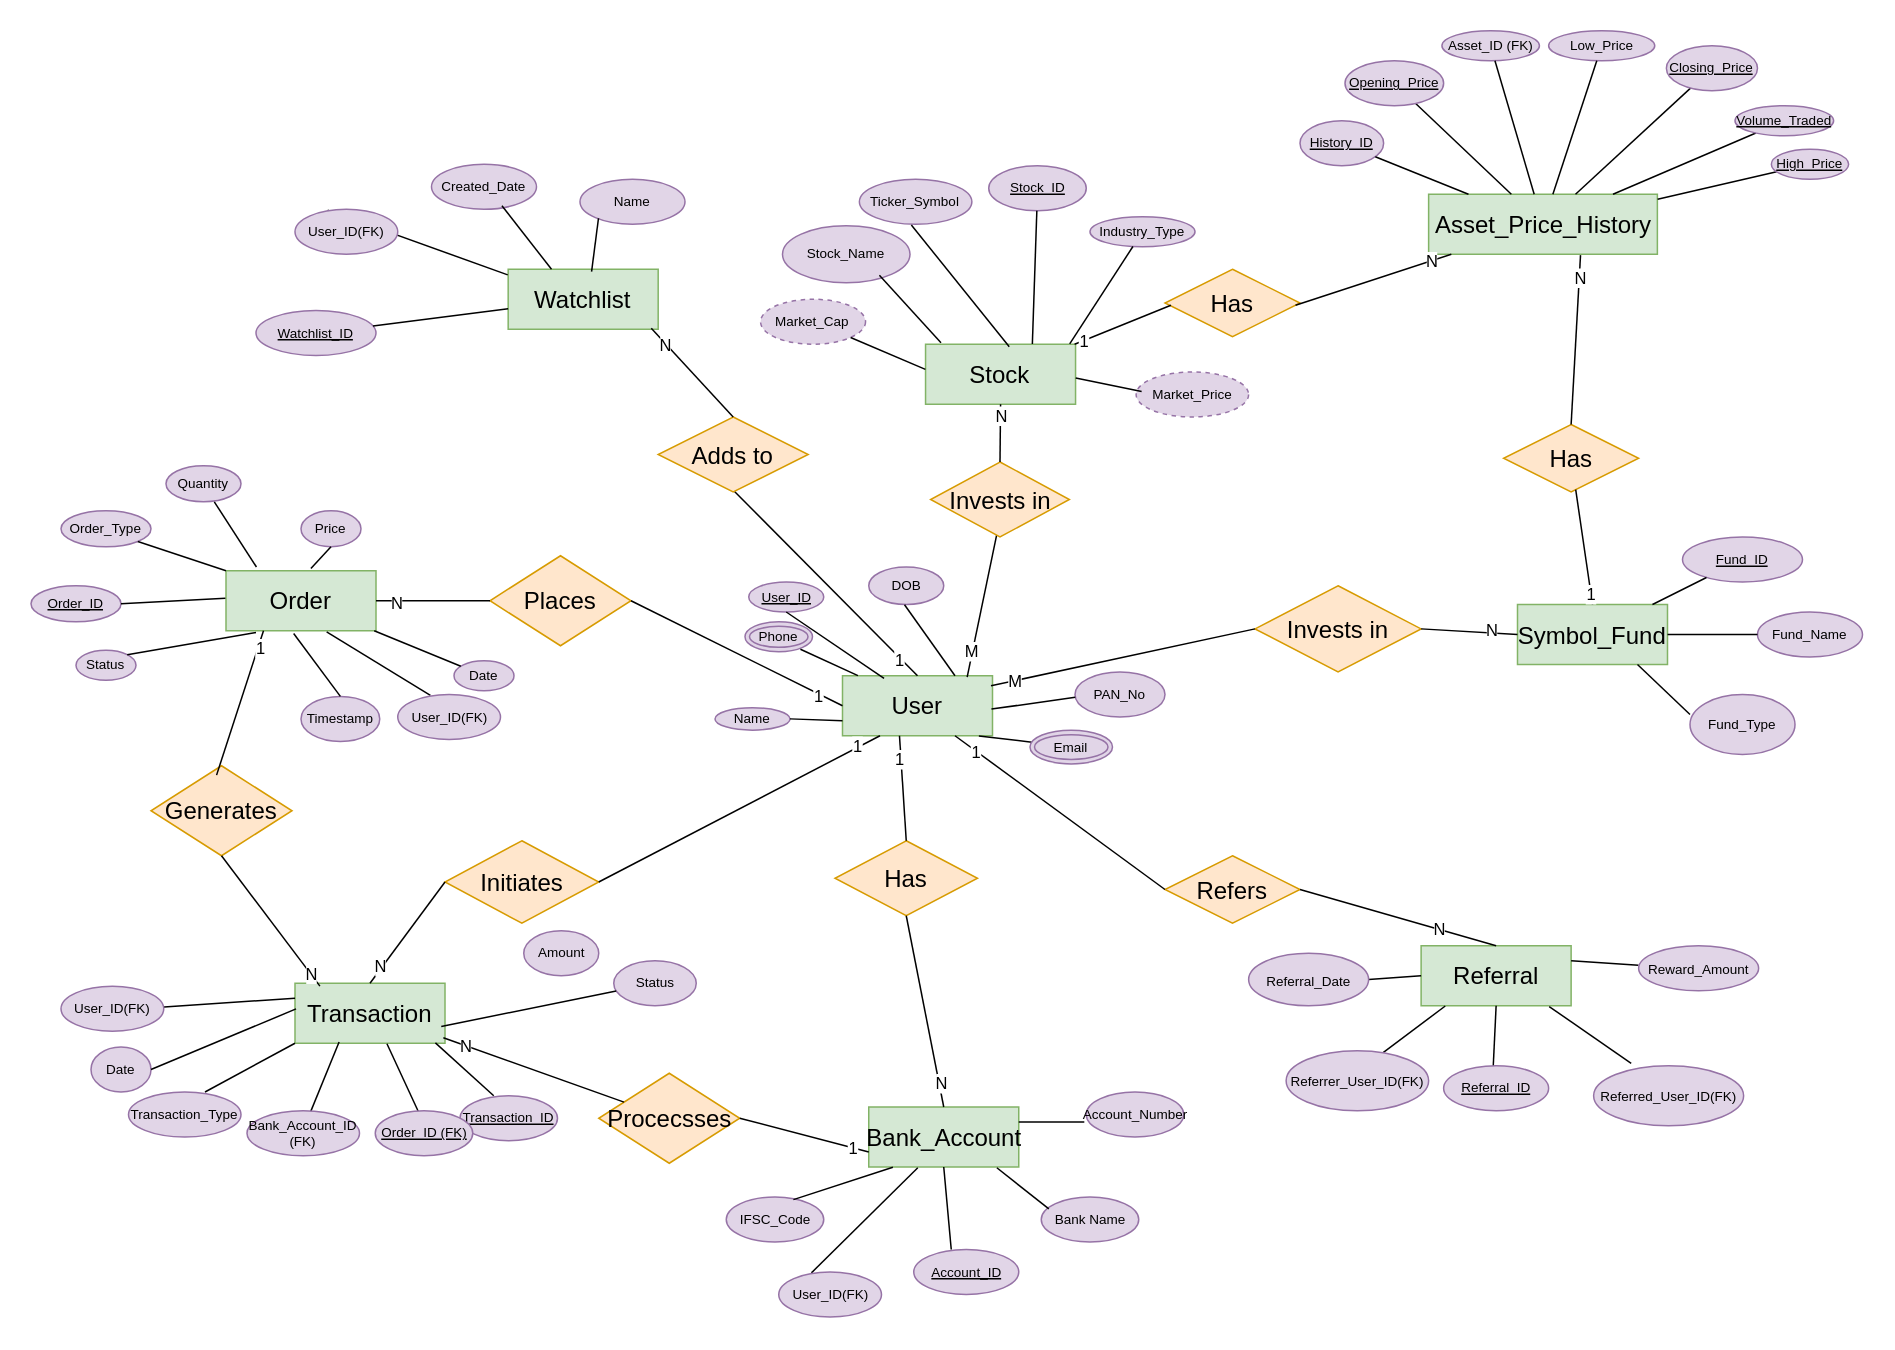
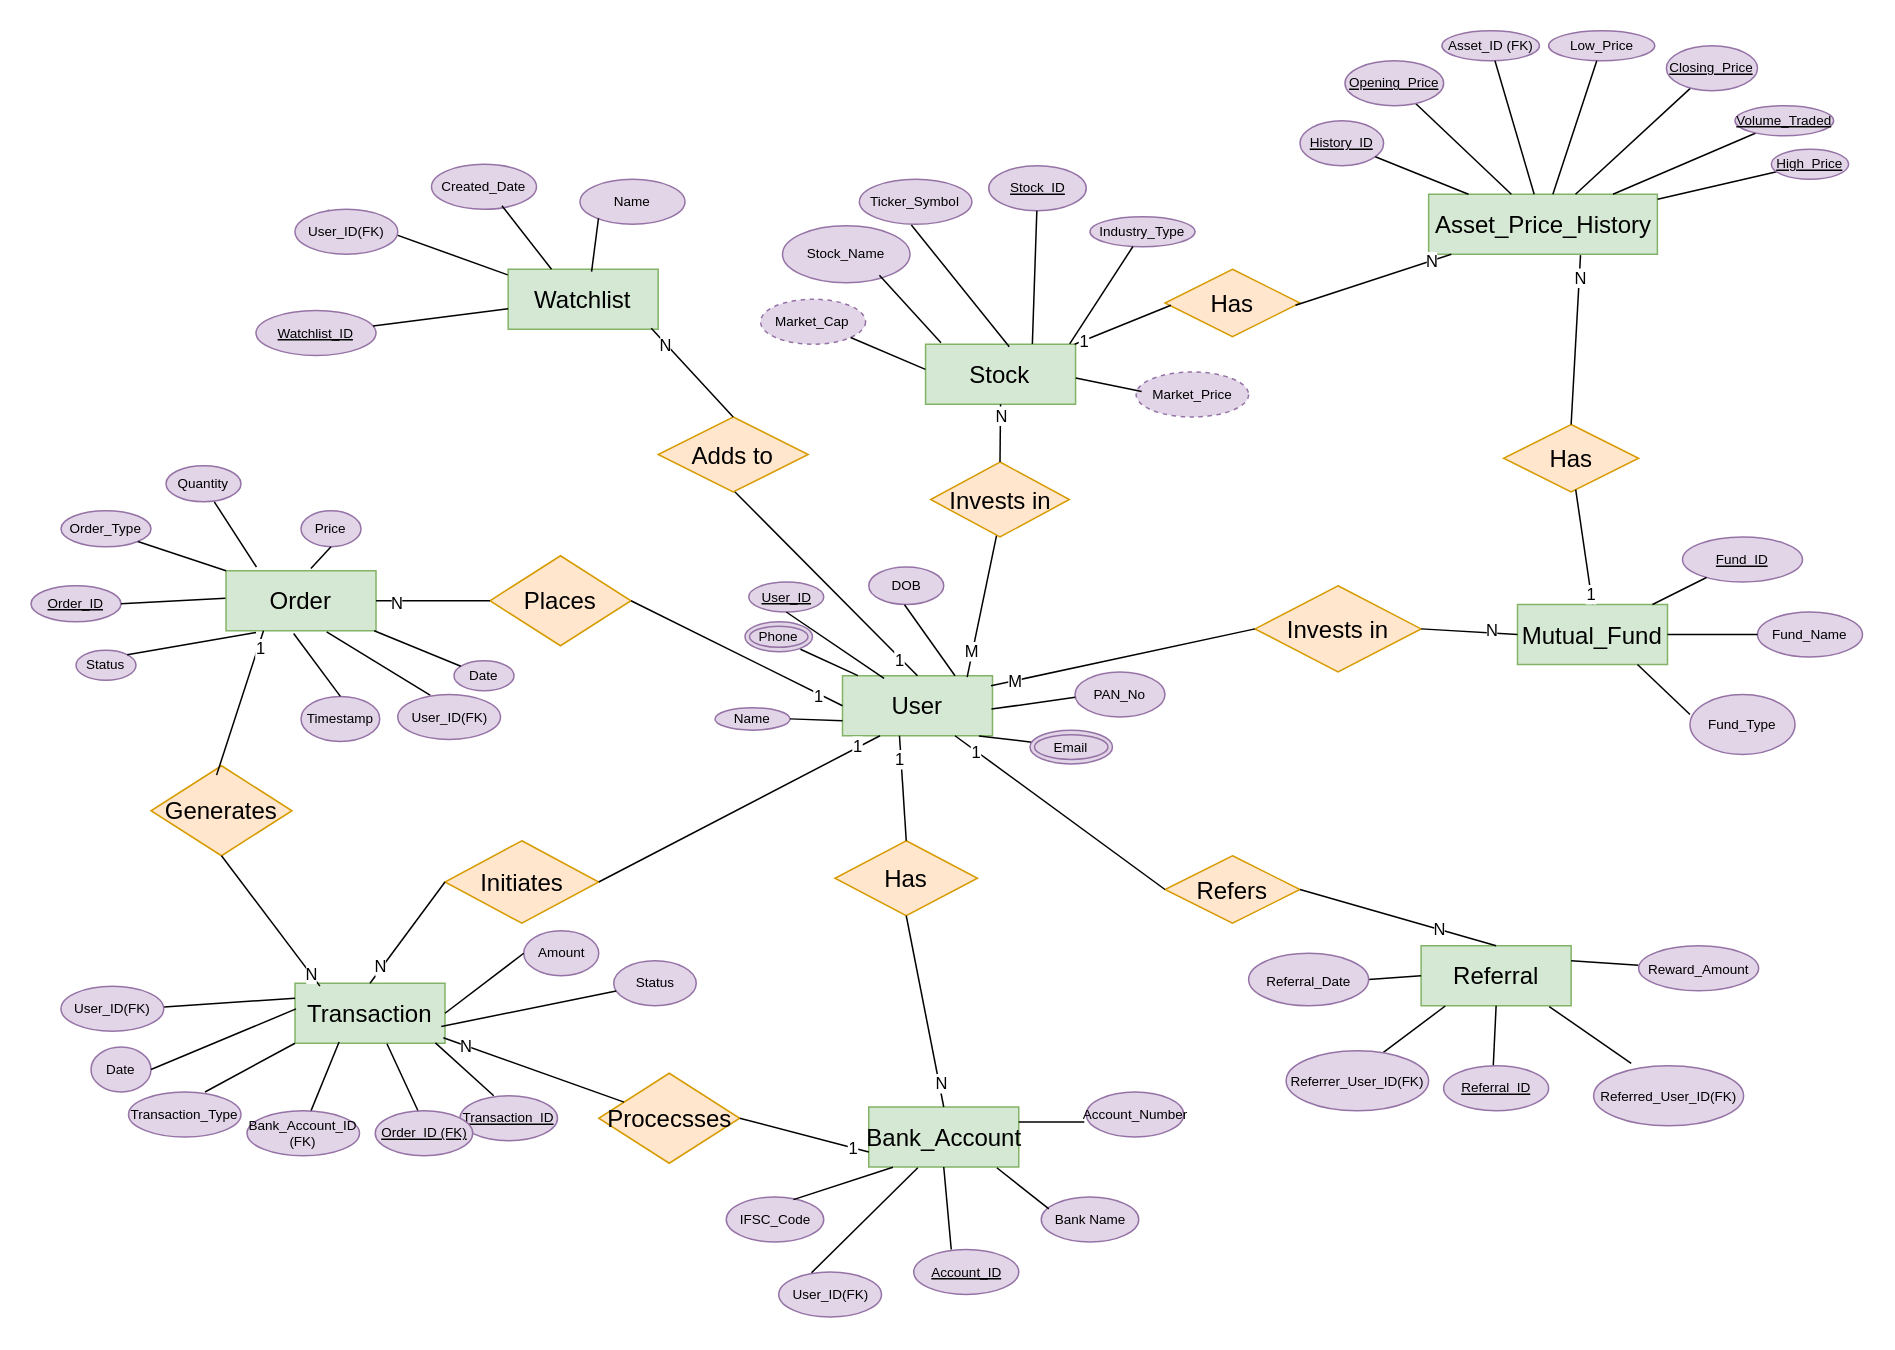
node "Symbol_Fund": label "Symbol_Fund" -> "Mutual_Fund"
edge "Amount" -- "Transaction": added
